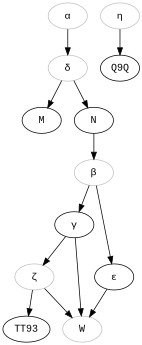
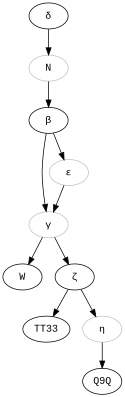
node "α": removed
node "δ": color grey -> black
node "M": removed
node "N": color black -> grey
node "β": color grey -> black
node "γ": color black -> grey
node "ζ": color grey -> black
node "ε": color black -> grey
edge "ζ" -> "W": now "ζ" -> "η"
edge "ε" -> "W": now "ε" -> "γ"
node "TT93": label "TT93" -> "TT33"
node "W": color grey -> black
